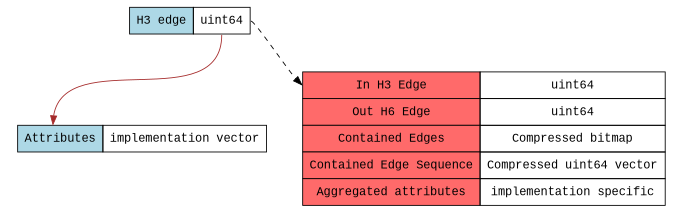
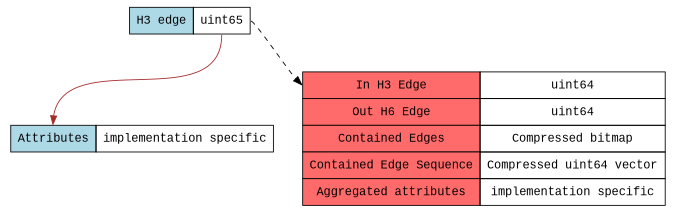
node "H3 edge": text "uint64" -> "uint65"
node "Attributes": text "implementation vector" -> "implementation specific"
